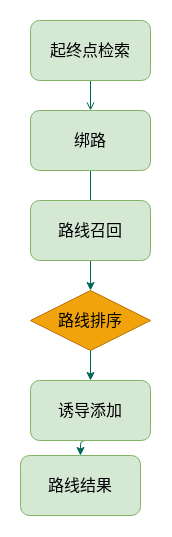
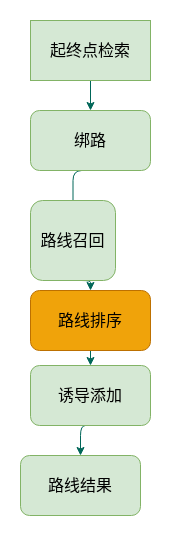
node "起终点检索": shape rounded rectangle -> rectangle
edge "起终点检索" -> "绑路": arrowhead open -> classic
node "路线召回": size 120x60 -> 85x80
node "路线排序": shape diamond -> rounded rectangle
node "诱导添加": moved (91, 411) -> (91, 396)
